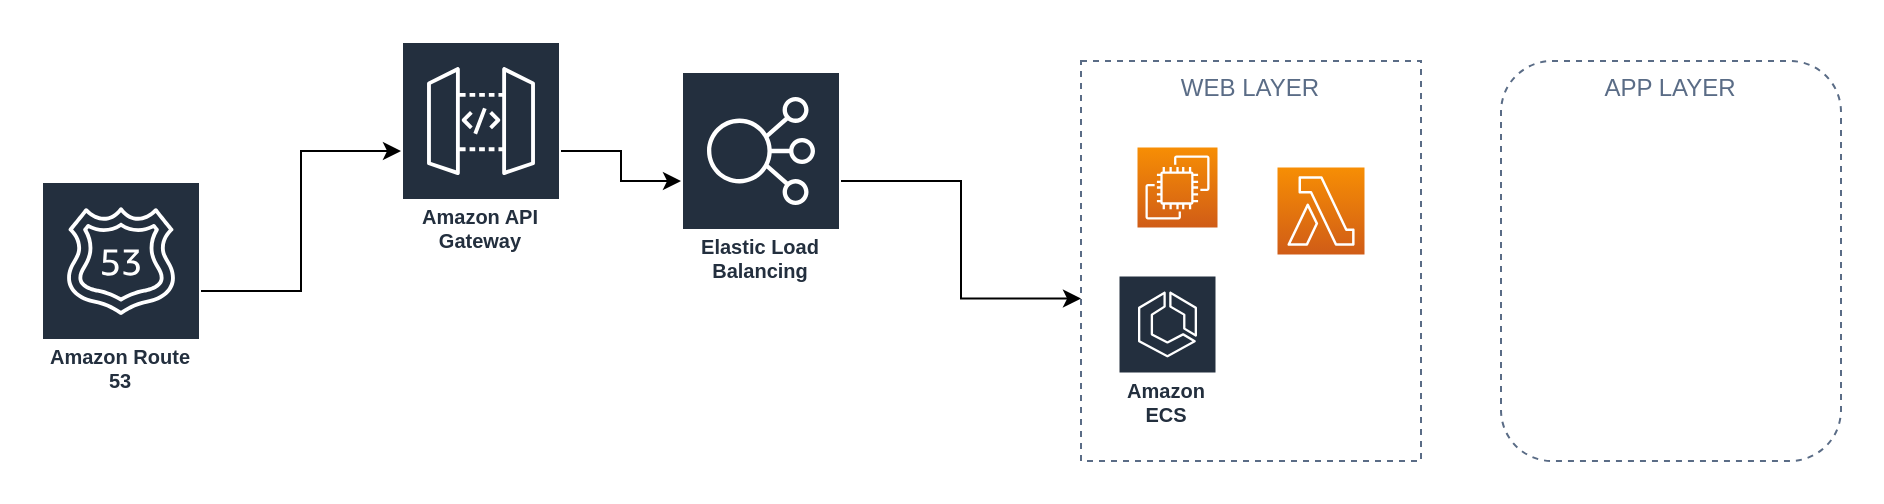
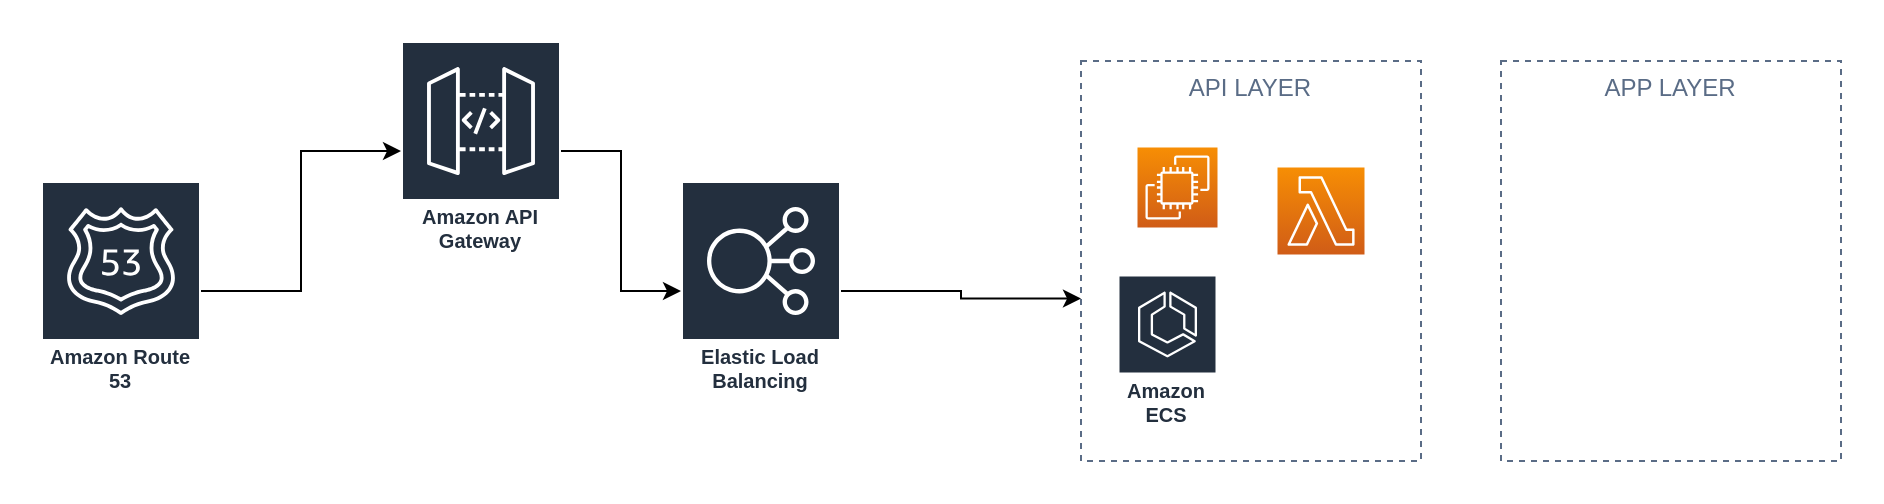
node "WEB LAYER": label "WEB LAYER" -> "API LAYER"
node "Elastic Load Balancing": moved (761, 181) -> (761, 291)
node "APP LAYER": shape rounded rectangle -> rectangle
